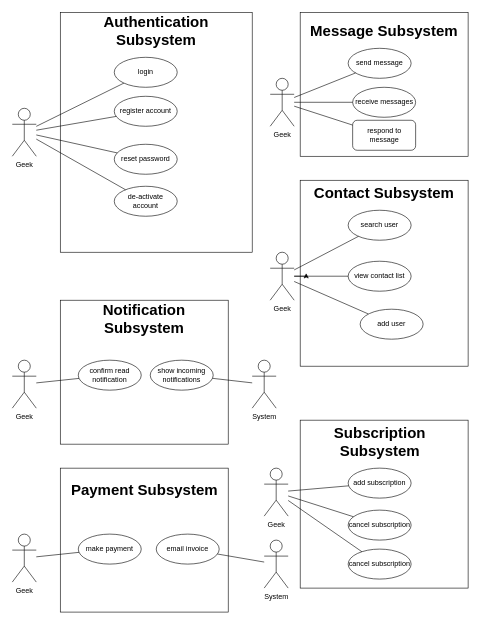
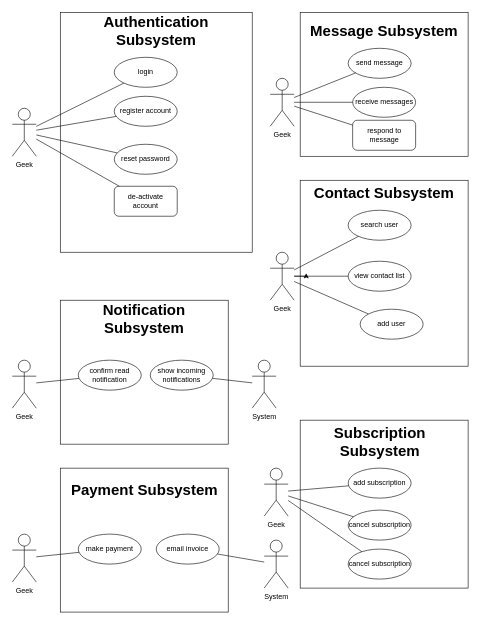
node "de-activate account": shape ellipse -> rounded rectangle
